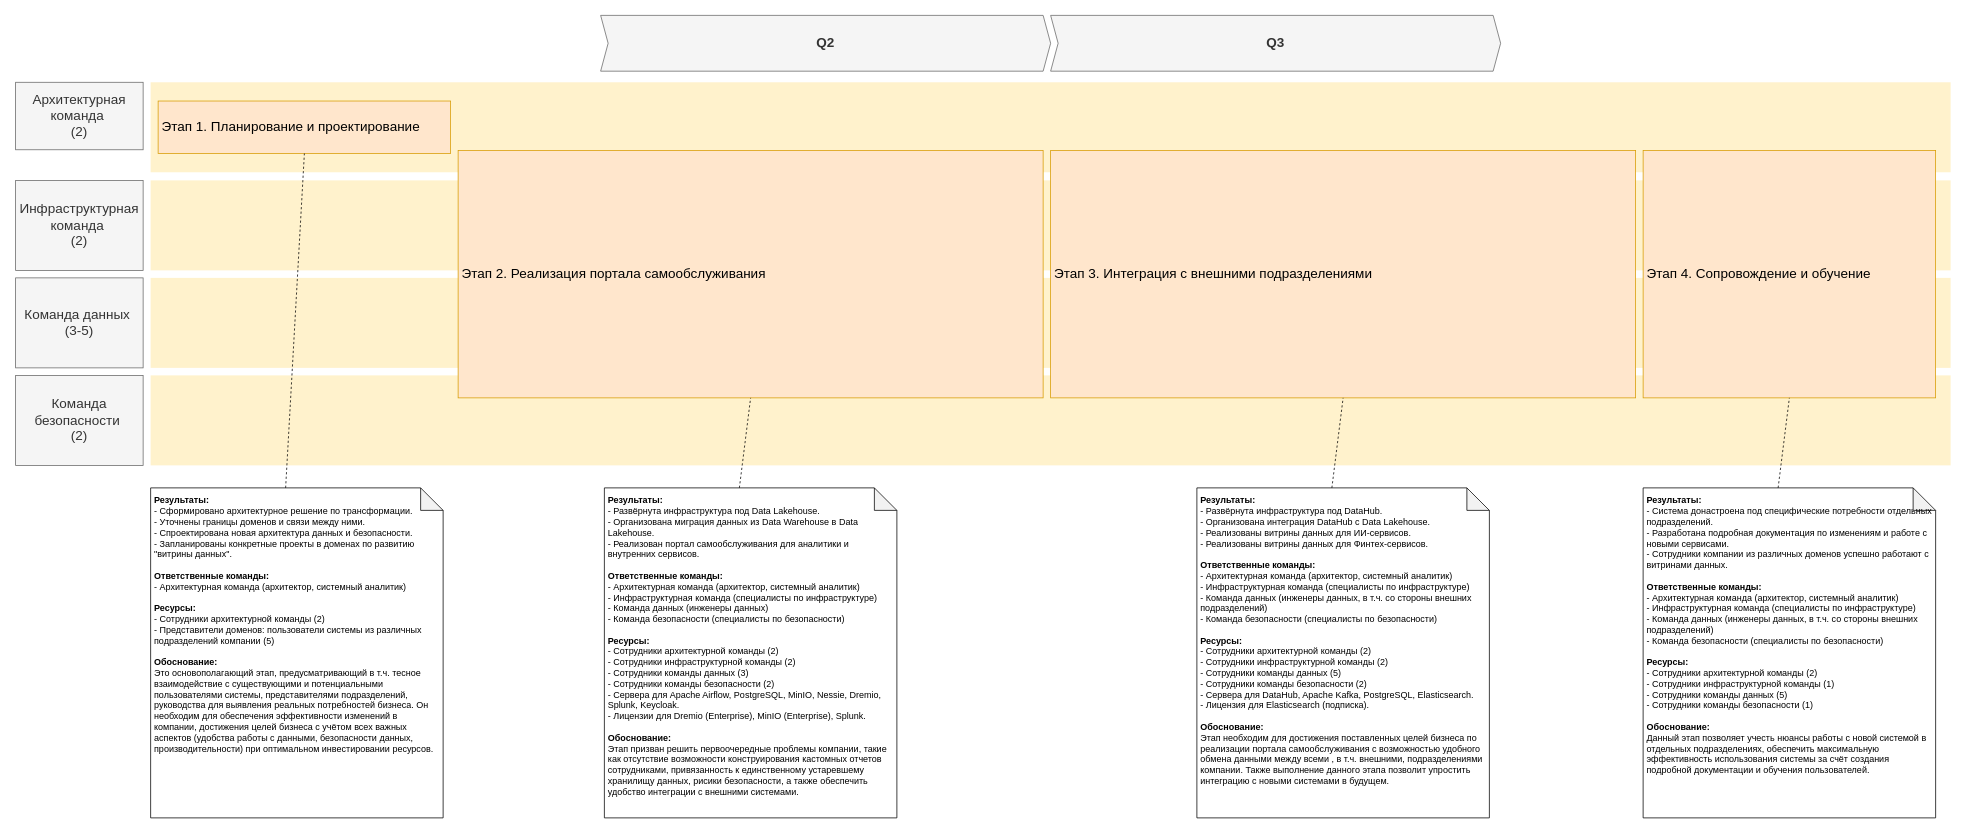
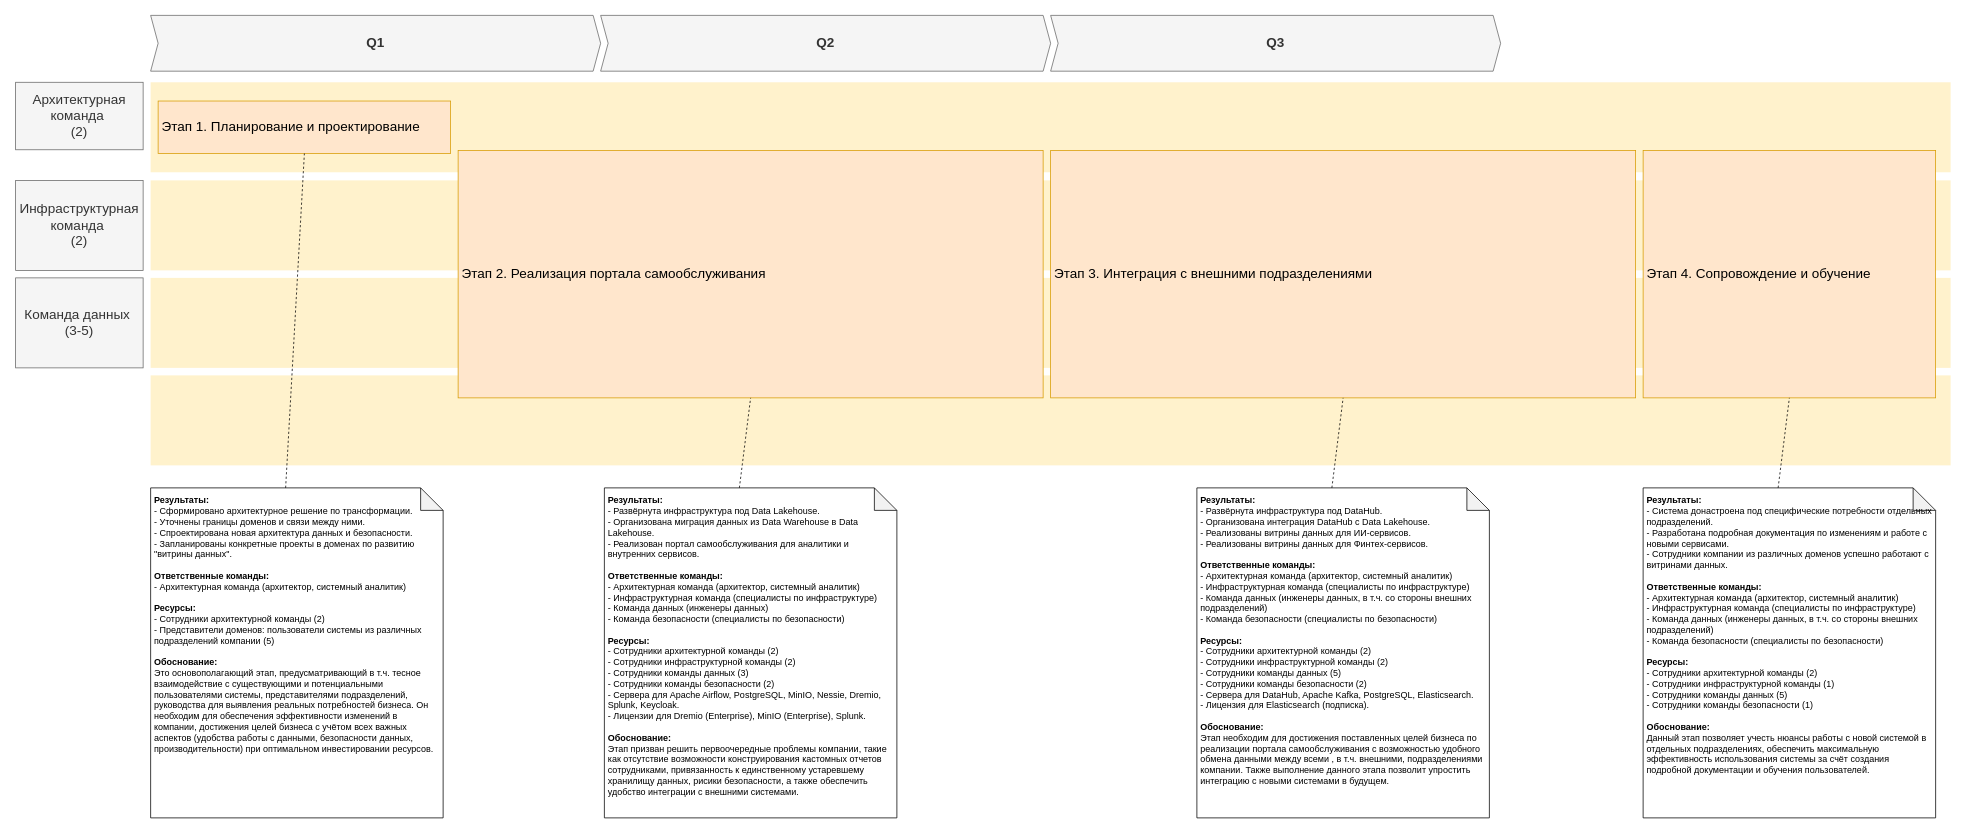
node "Q1": added
node "Команда безопасности (2)": removed
